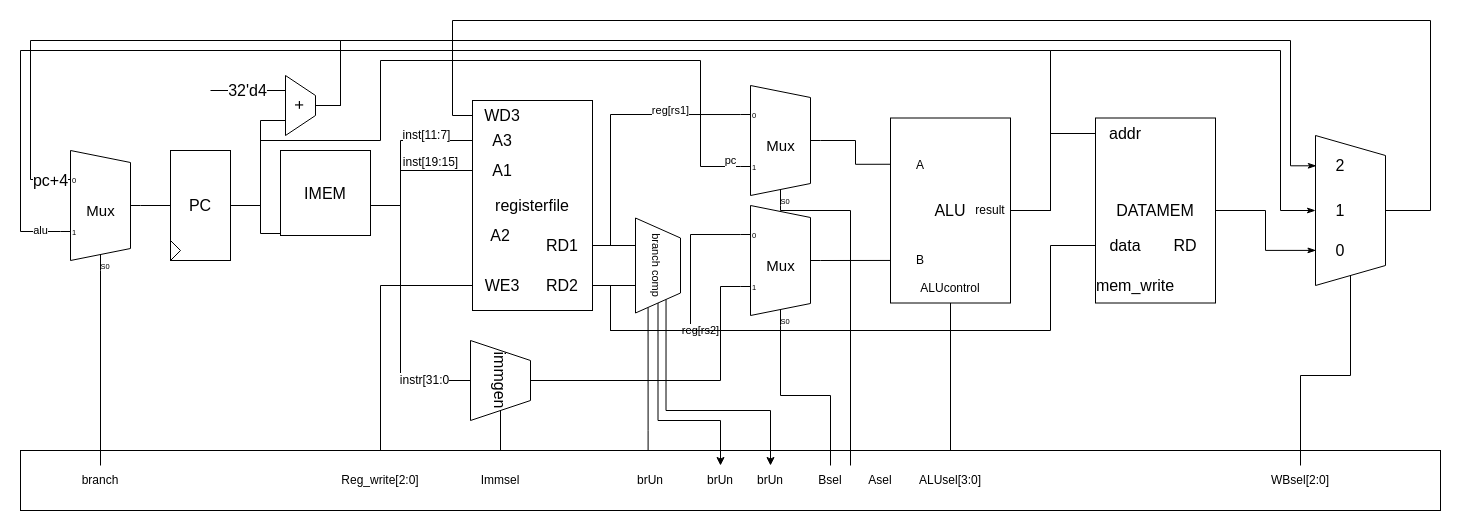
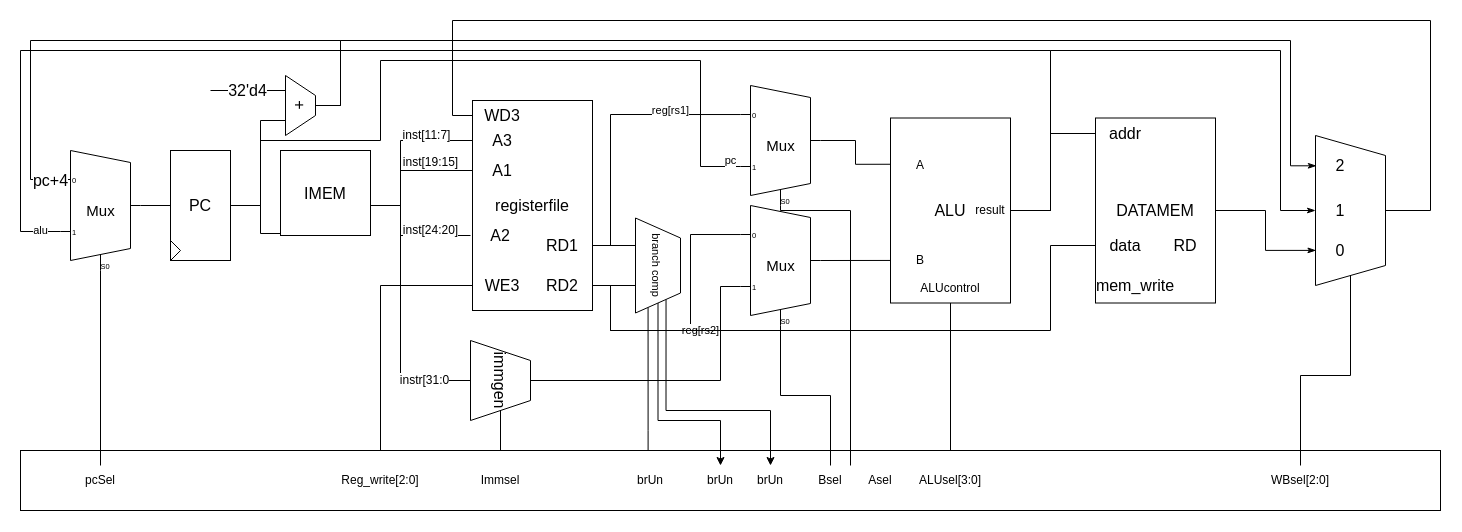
edge "IMEM" -- "A2": added, label "inst[24:20]"
node "branch": label "branch" -> "pcSel"
